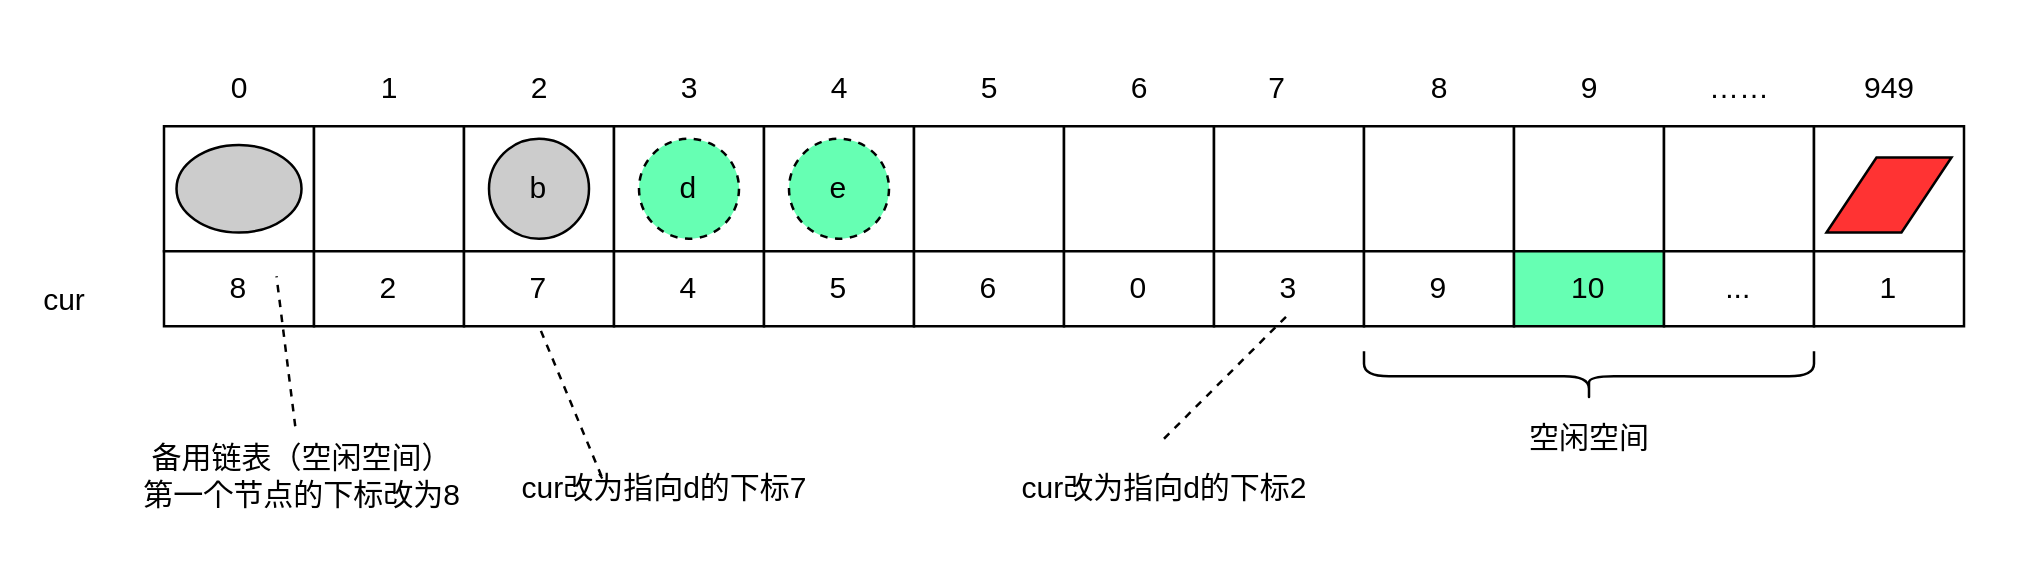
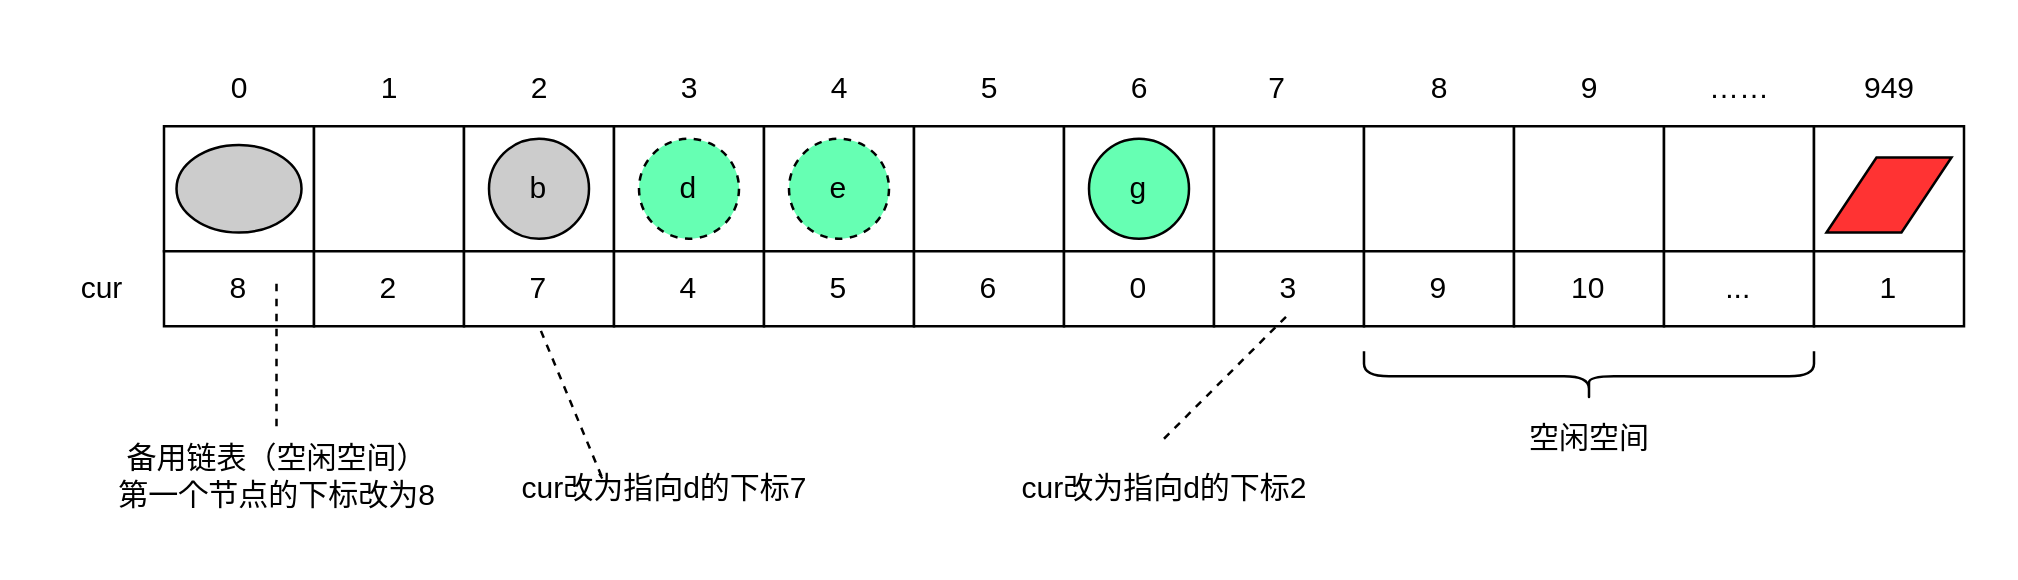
node "g": added
node "10": fillcolor #66ffb3 -> #ffffff
node "cur": moved (64, 301) -> (101, 289)
node "备用链表（空闲空间） 第一个节点的下标改为8": moved (301, 476) -> (276, 476)
